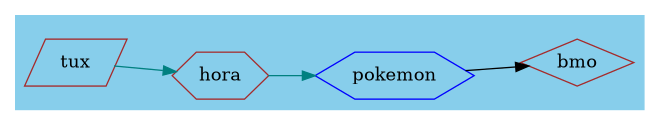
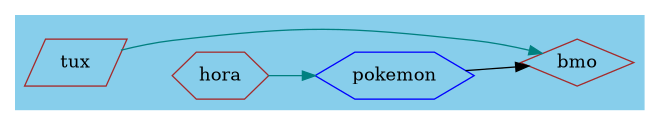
edge "tux" -> "hora": now "tux" -> "bmo"
